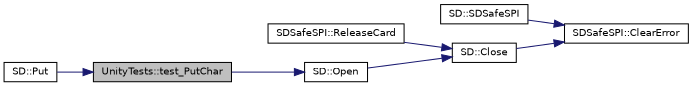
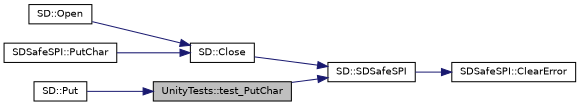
node "SDSafeSPI::ReleaseCard": label "SDSafeSPI::ReleaseCard" -> "SDSafeSPI::PutChar"
edge "SD::Close" -> "SDSafeSPI::ClearError": now "SD::Close" -> "SD::SDSafeSPI"
edge "UnityTests::test_PutChar" -> "SD::Open": now "UnityTests::test_PutChar" -> "SD::SDSafeSPI"
